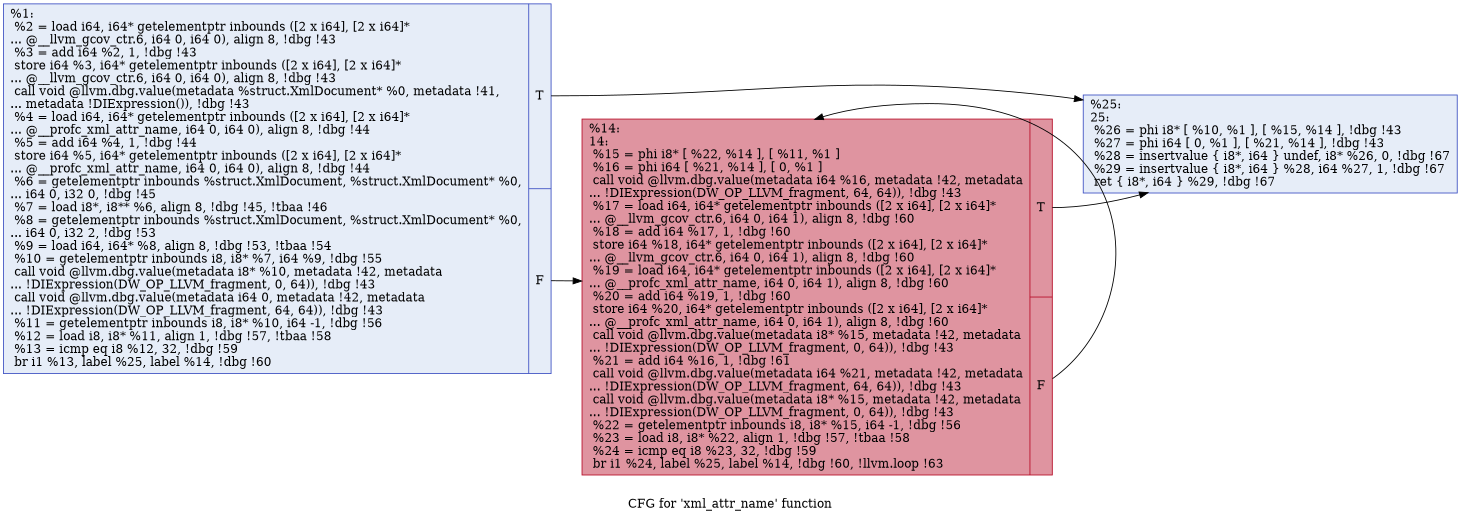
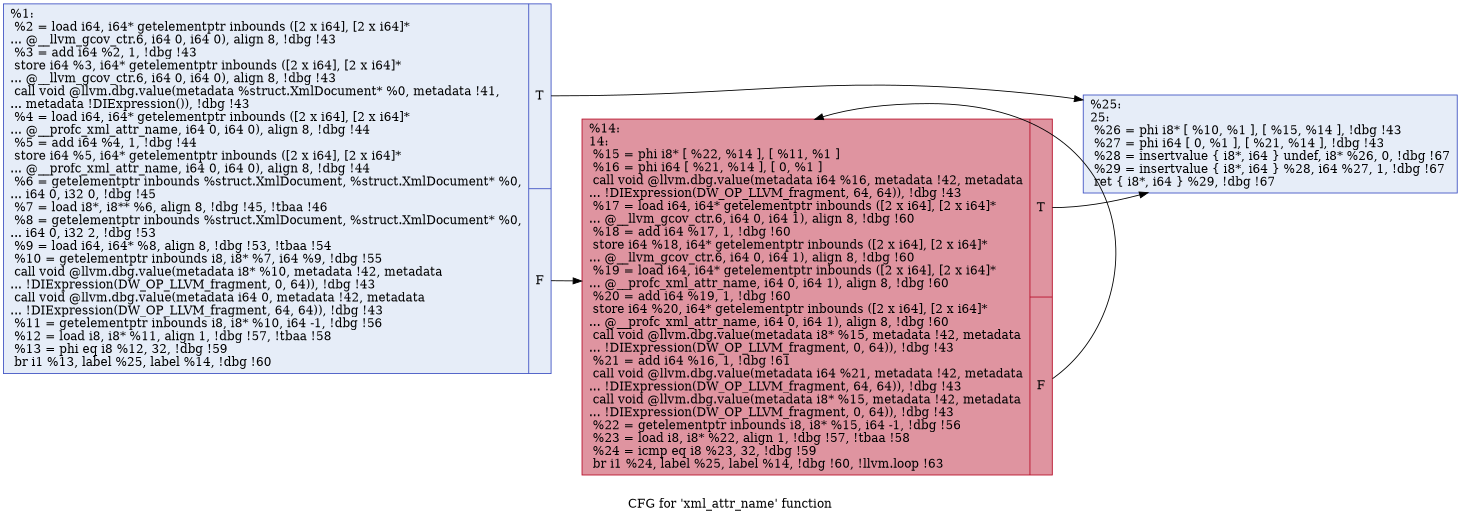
node "%1:": text "%13 = icmp eq i8 %12, 32, !dbg !59" -> "%13 = phi eq i8 %12, 32, !dbg !59"
